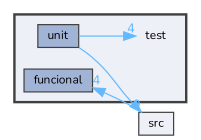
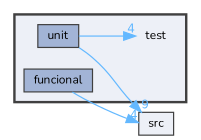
edge "src" -> "funcional": reversed
